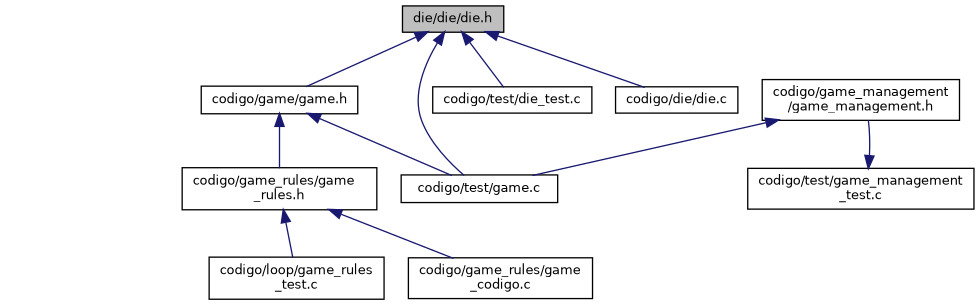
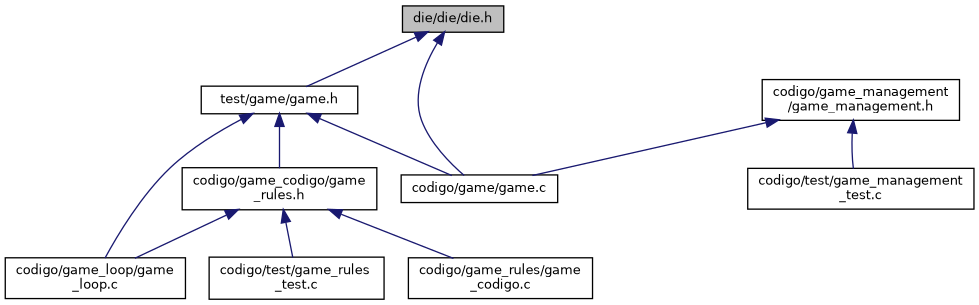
node "codigo/game/game.h": label "codigo/game/game.h" -> "test/game/game.h"
node "codigo/test/die_test.c": removed
node "codigo/die/die.c": removed
edge "codigo/game_management /game_management.h" -> "codigo/test/game_management _test.c": reversed
node "codigo/game_rules/game _rules.h": label "codigo/game_rules/game _rules.h" -> "codigo/game_codigo/game _rules.h"
node "codigo/test/game.c": label "codigo/test/game.c" -> "codigo/game/game.c"
node "codigo/game_loop/game _loop.c": added
node "codigo/loop/game_rules _test.c": label "codigo/loop/game_rules _test.c" -> "codigo/test/game_rules _test.c"
